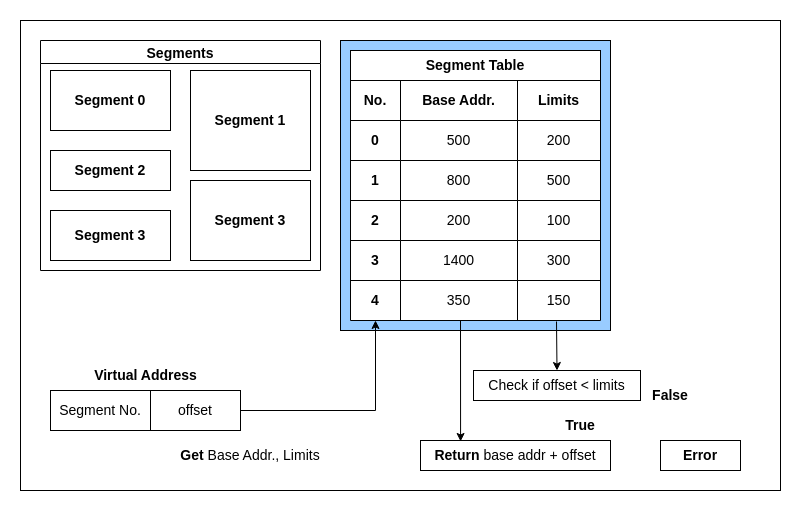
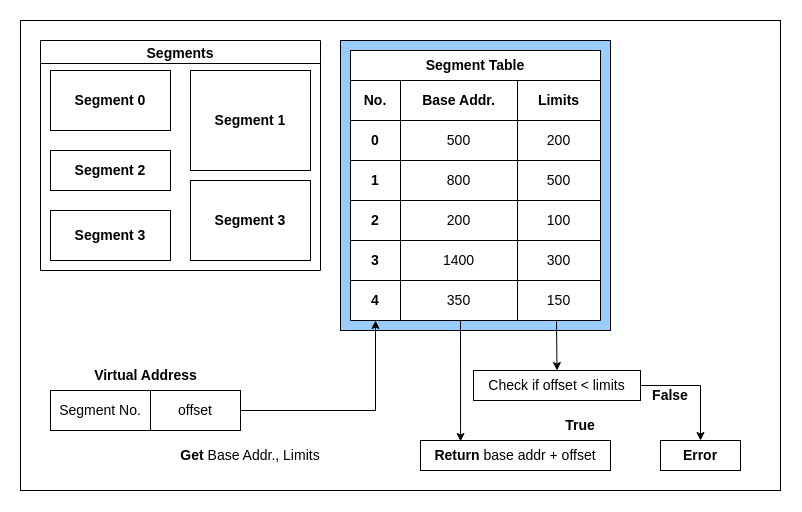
edge "Check if offset < limits" -> "Error": added
